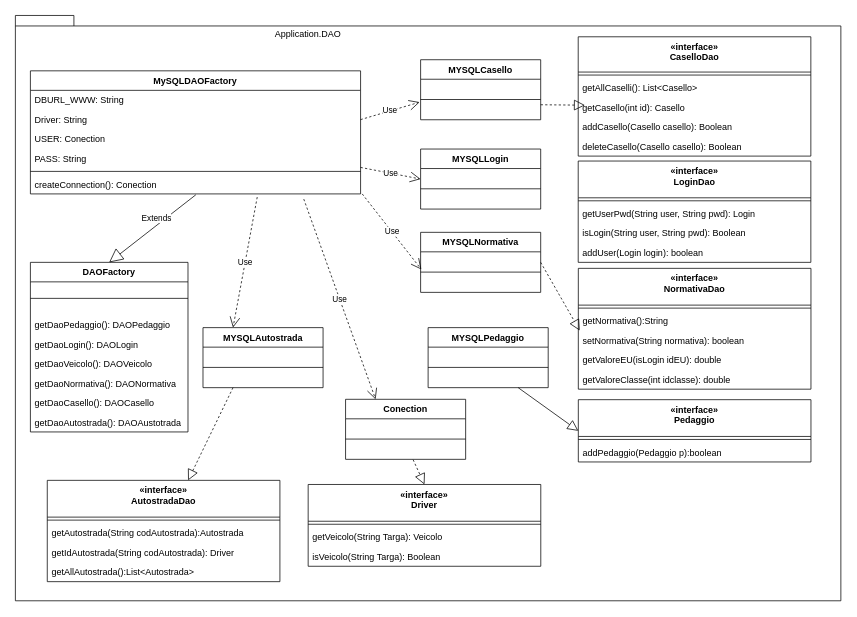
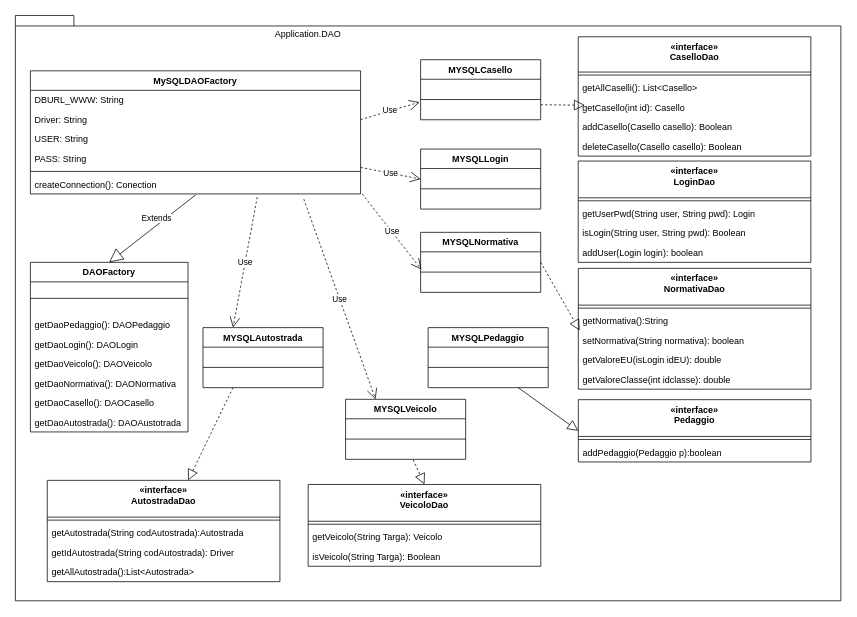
node "USER: Conection": label "USER: Conection" -> "USER: String"
node "Conection": label "Conection" -> "MYSQLVeicolo"
node "«interface» Driver": label "«interface» Driver" -> "«interface» VeicoloDao"
